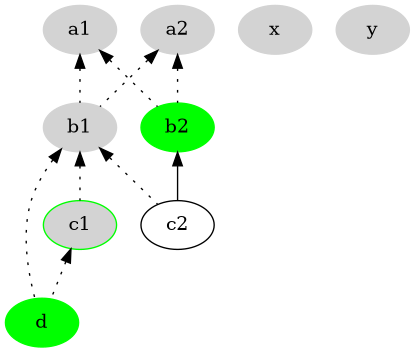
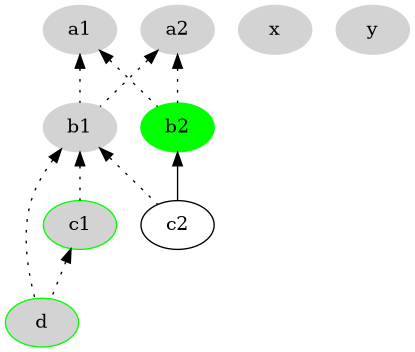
node "d": fillcolor green -> lightgray
